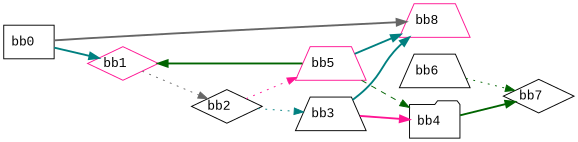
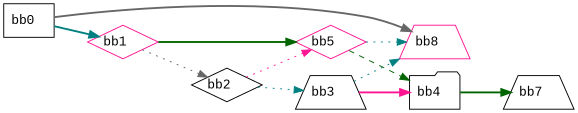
edge "bb5" -> "bb8": style bold -> dotted
edge "bb5" -> "bb1": reversed
node "bb5": shape trapezium -> diamond
node "bb6": removed
edge "bb3" -> "bb8": style bold -> dotted
node "bb7": shape diamond -> trapezium
